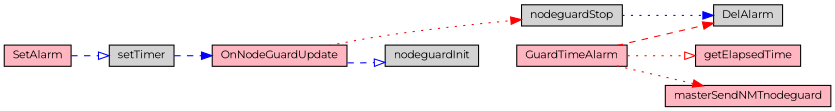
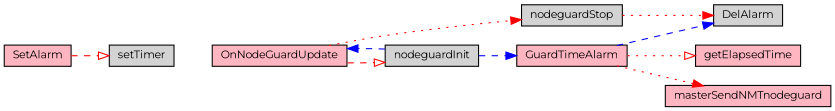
edge "nodeguardStop" -> "DelAlarm": color blue -> red
edge "GuardTimeAlarm" -> "DelAlarm": color red -> blue
edge "SetAlarm" -> "setTimer": color blue -> red
edge "setTimer" -> "OnNodeGuardUpdate": now "nodeguardInit" -> "OnNodeGuardUpdate"
edge "nodeguardInit" -> "GuardTimeAlarm": added
edge "OnNodeGuardUpdate" -> "nodeguardInit": color blue -> red
